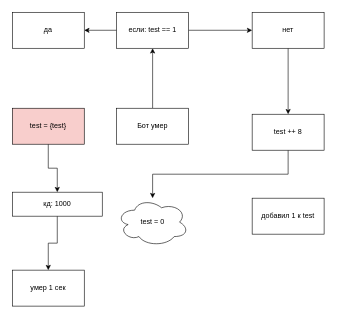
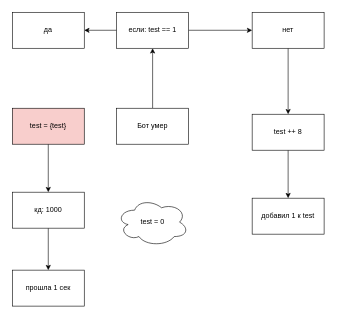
edge "test ++ 8" -> "test = 0": now "test ++ 8" -> "добавил 1 к test"
node "кд: 1000": size 90x24 -> 72x36
node "умер 1 сек": label "умер 1 сек" -> "прошла 1 сек"
